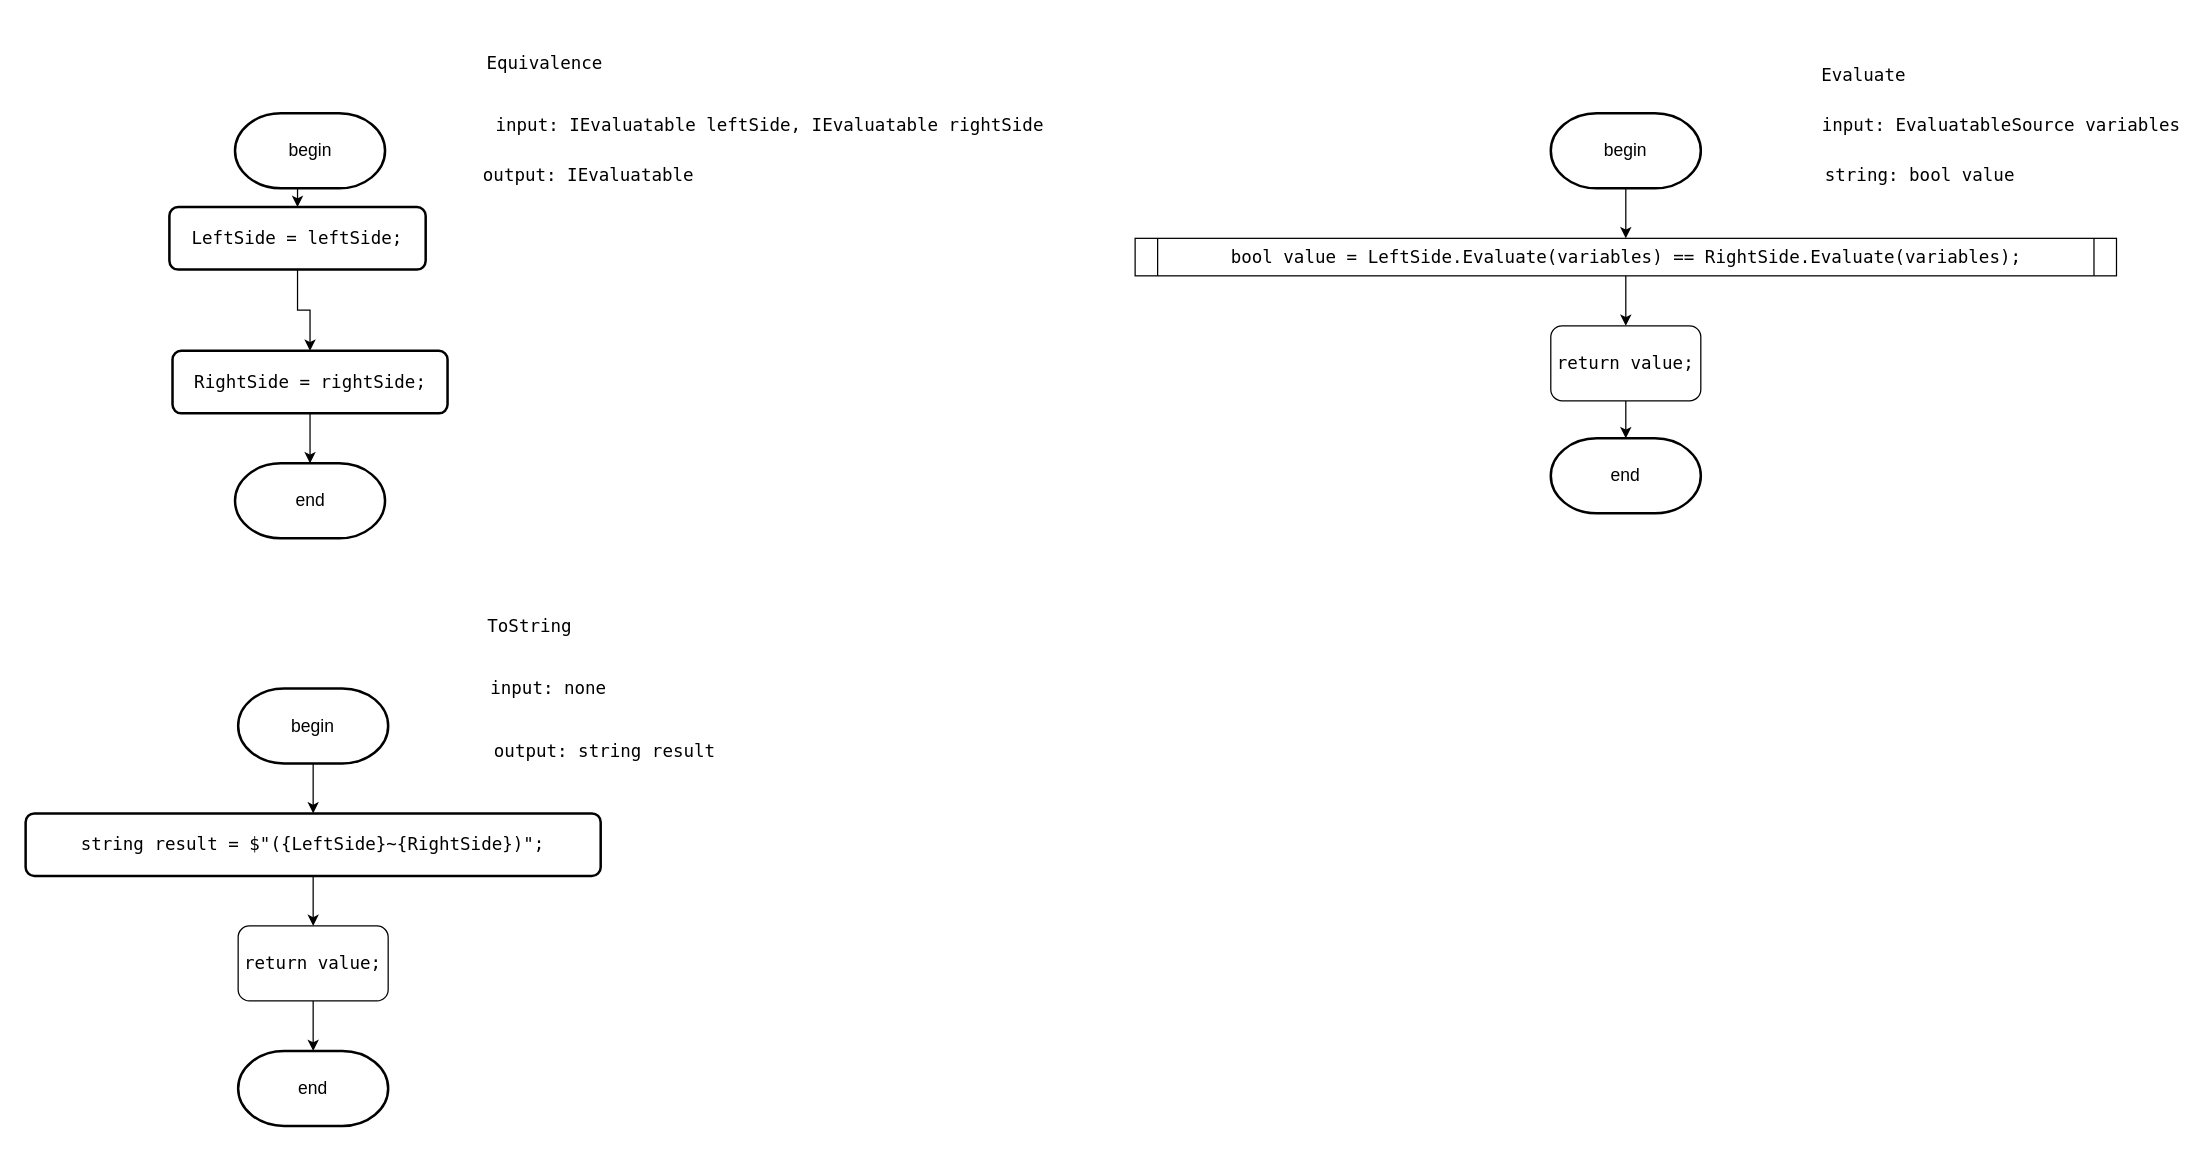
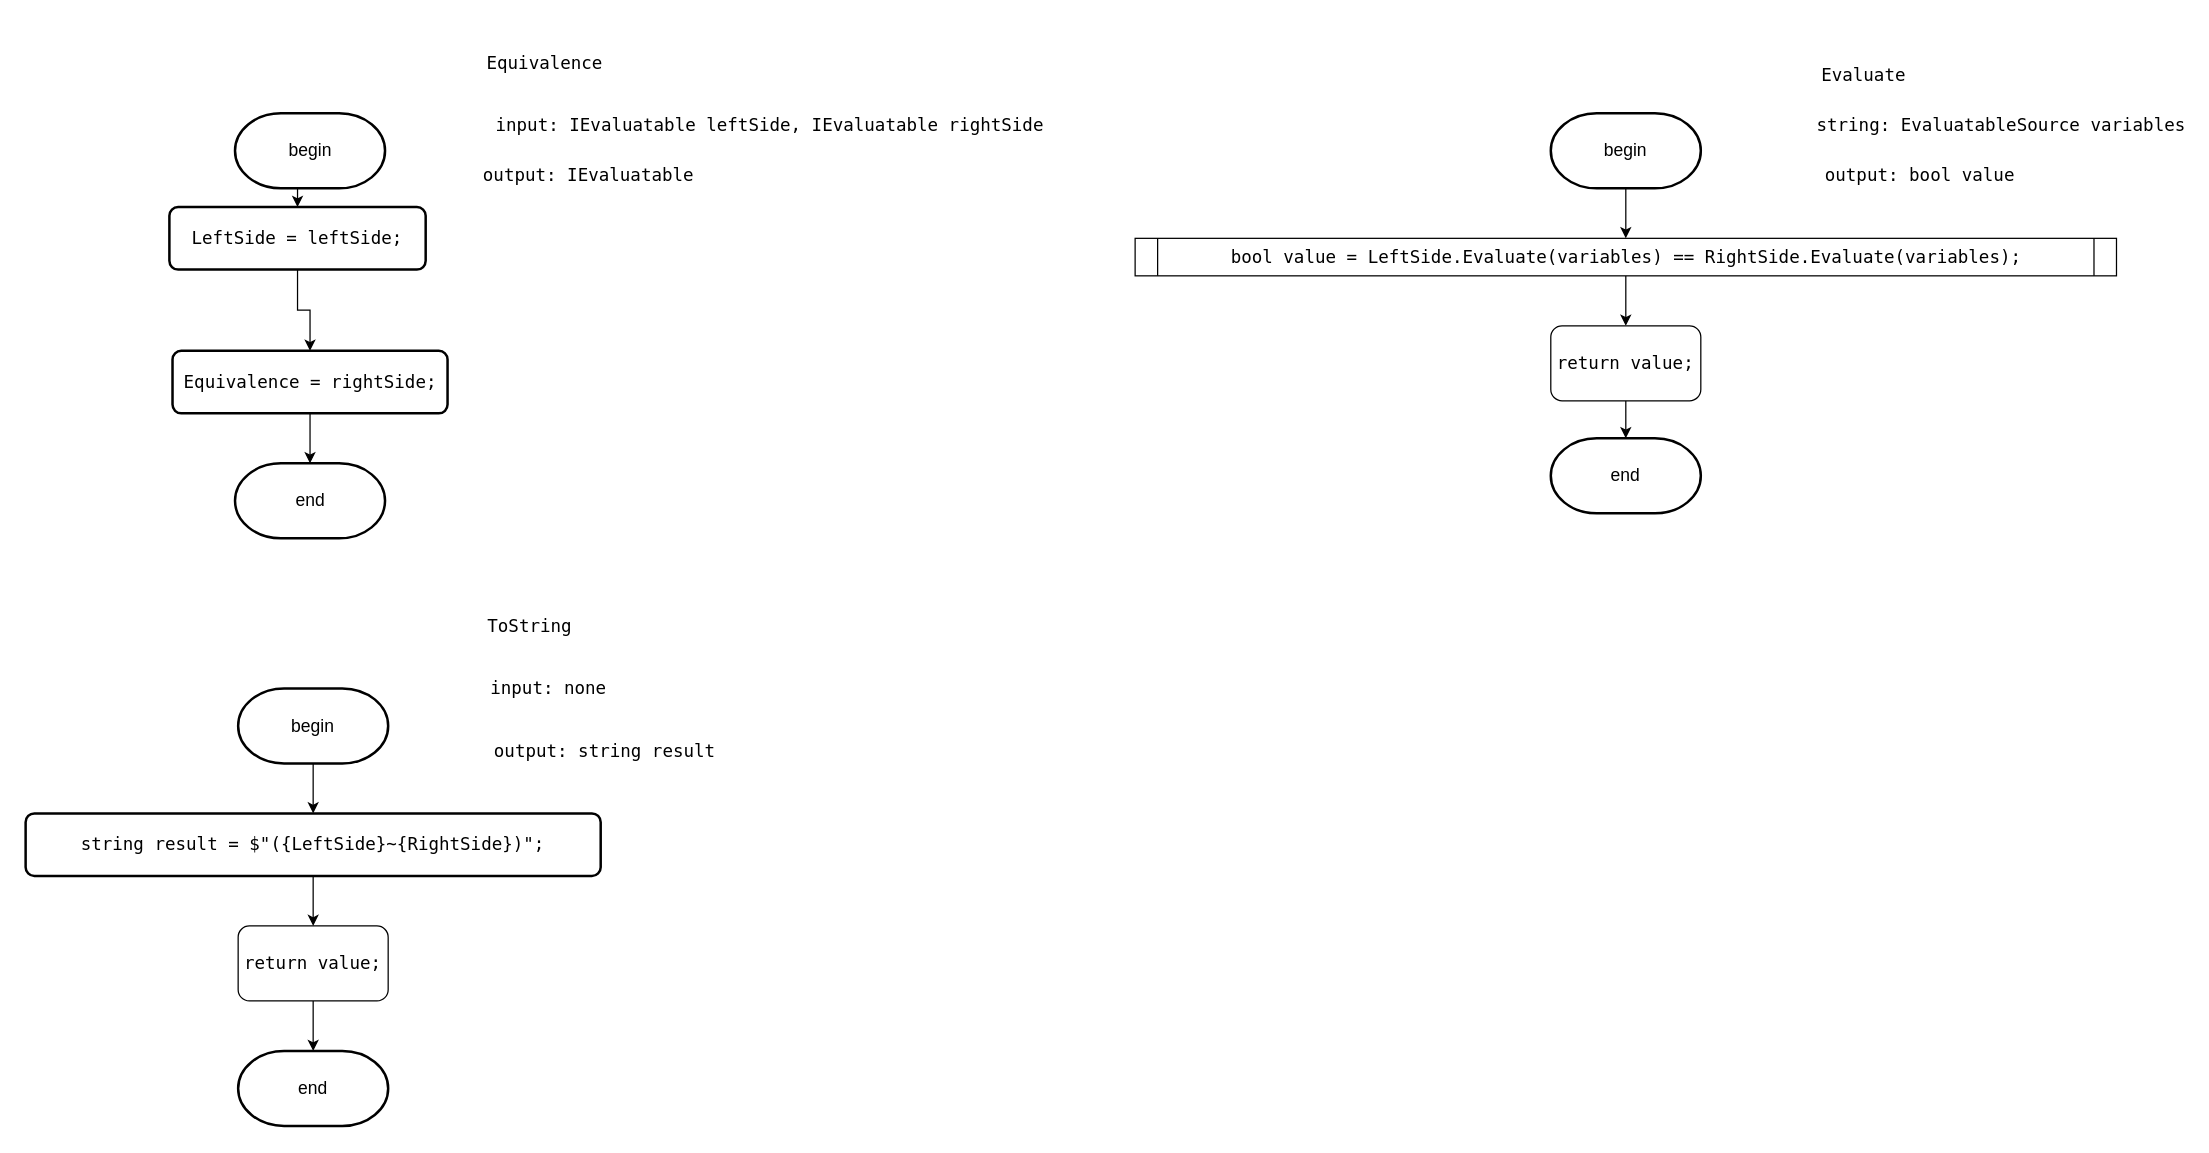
node "input: EvaluatableSource variables": label "input: EvaluatableSource variables" -> "string: EvaluatableSource variables"
node "string: bool value": label "string: bool value" -> "output: bool value"
node "RightSide = rightSide;": label "RightSide = rightSide;" -> "Equivalence = rightSide;"
